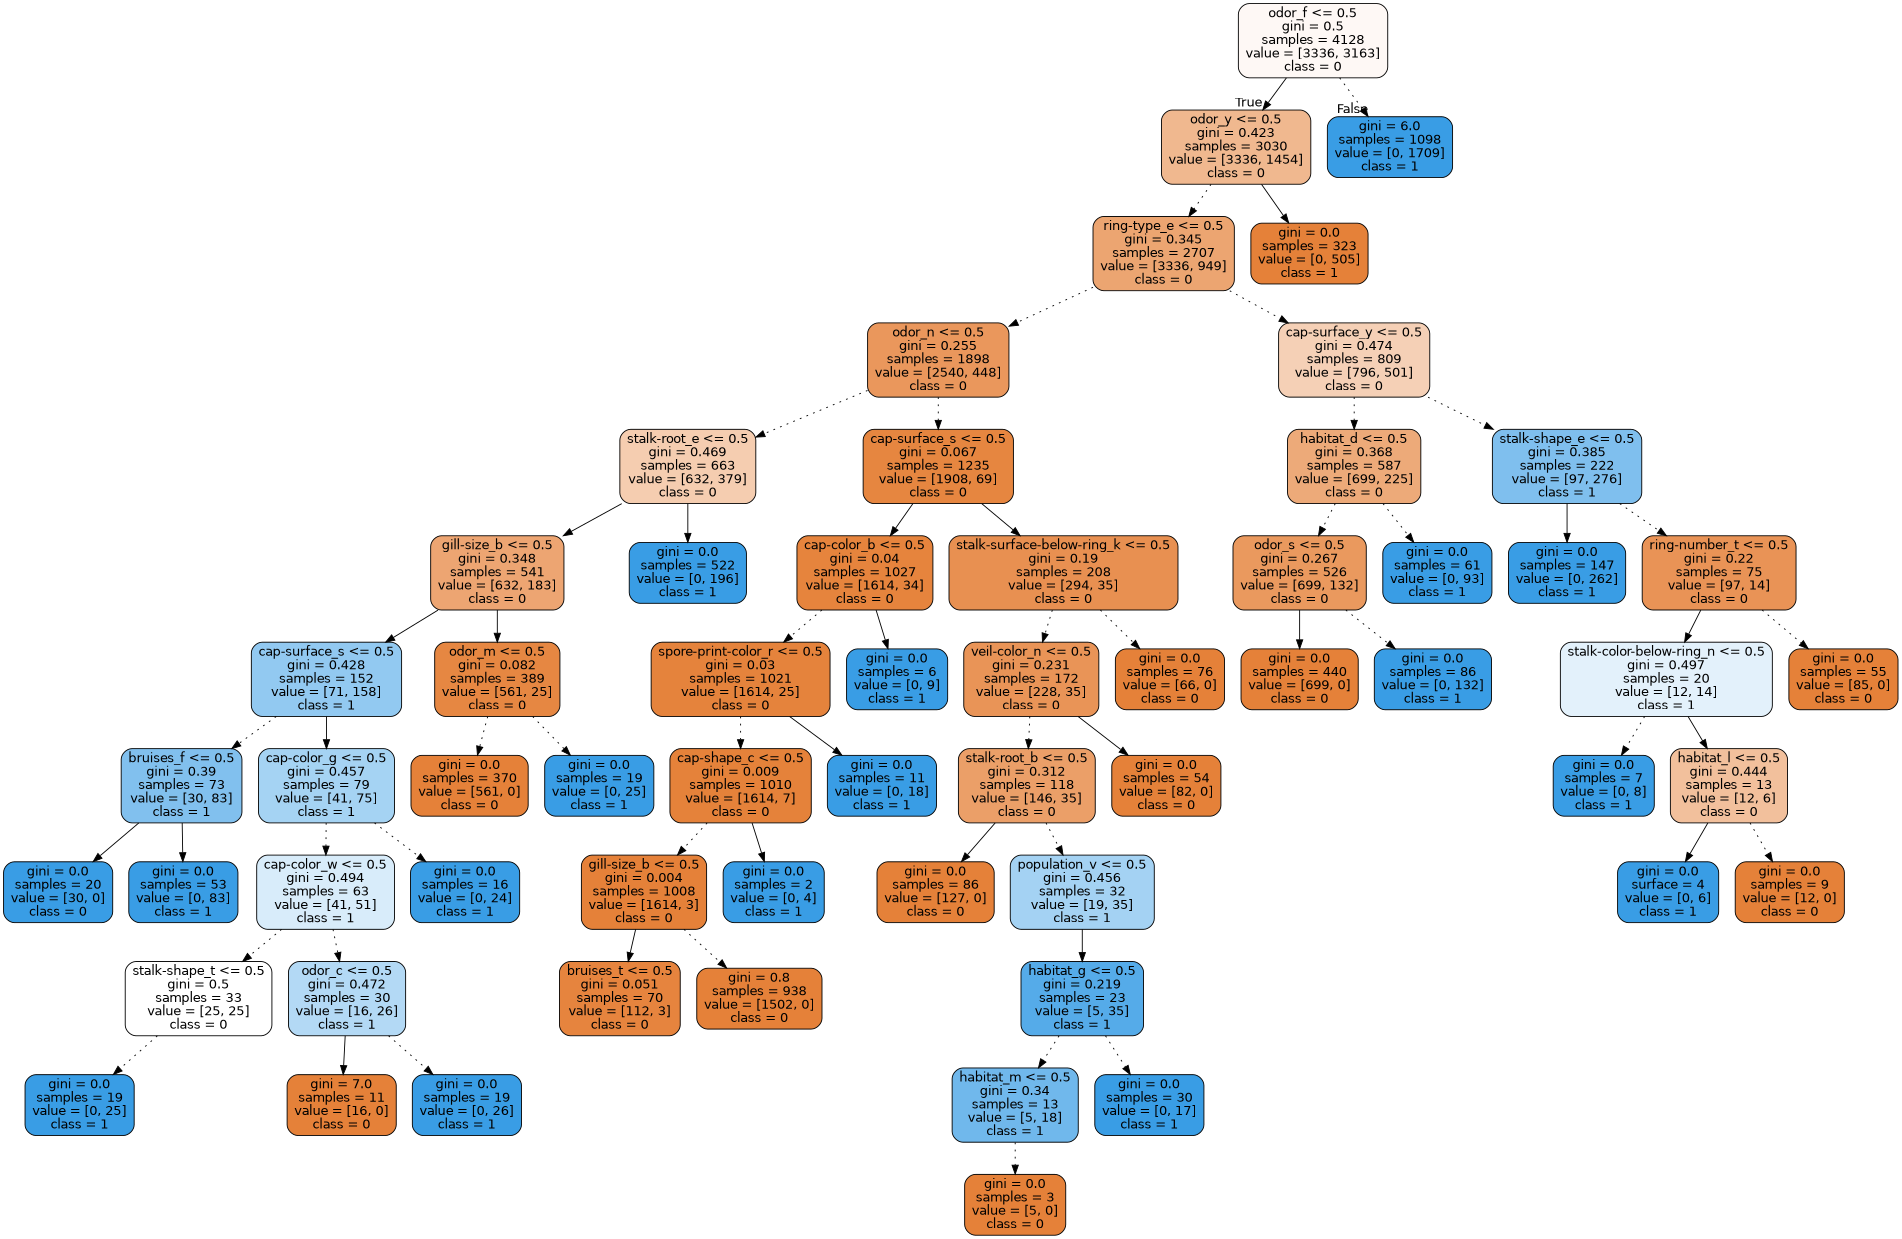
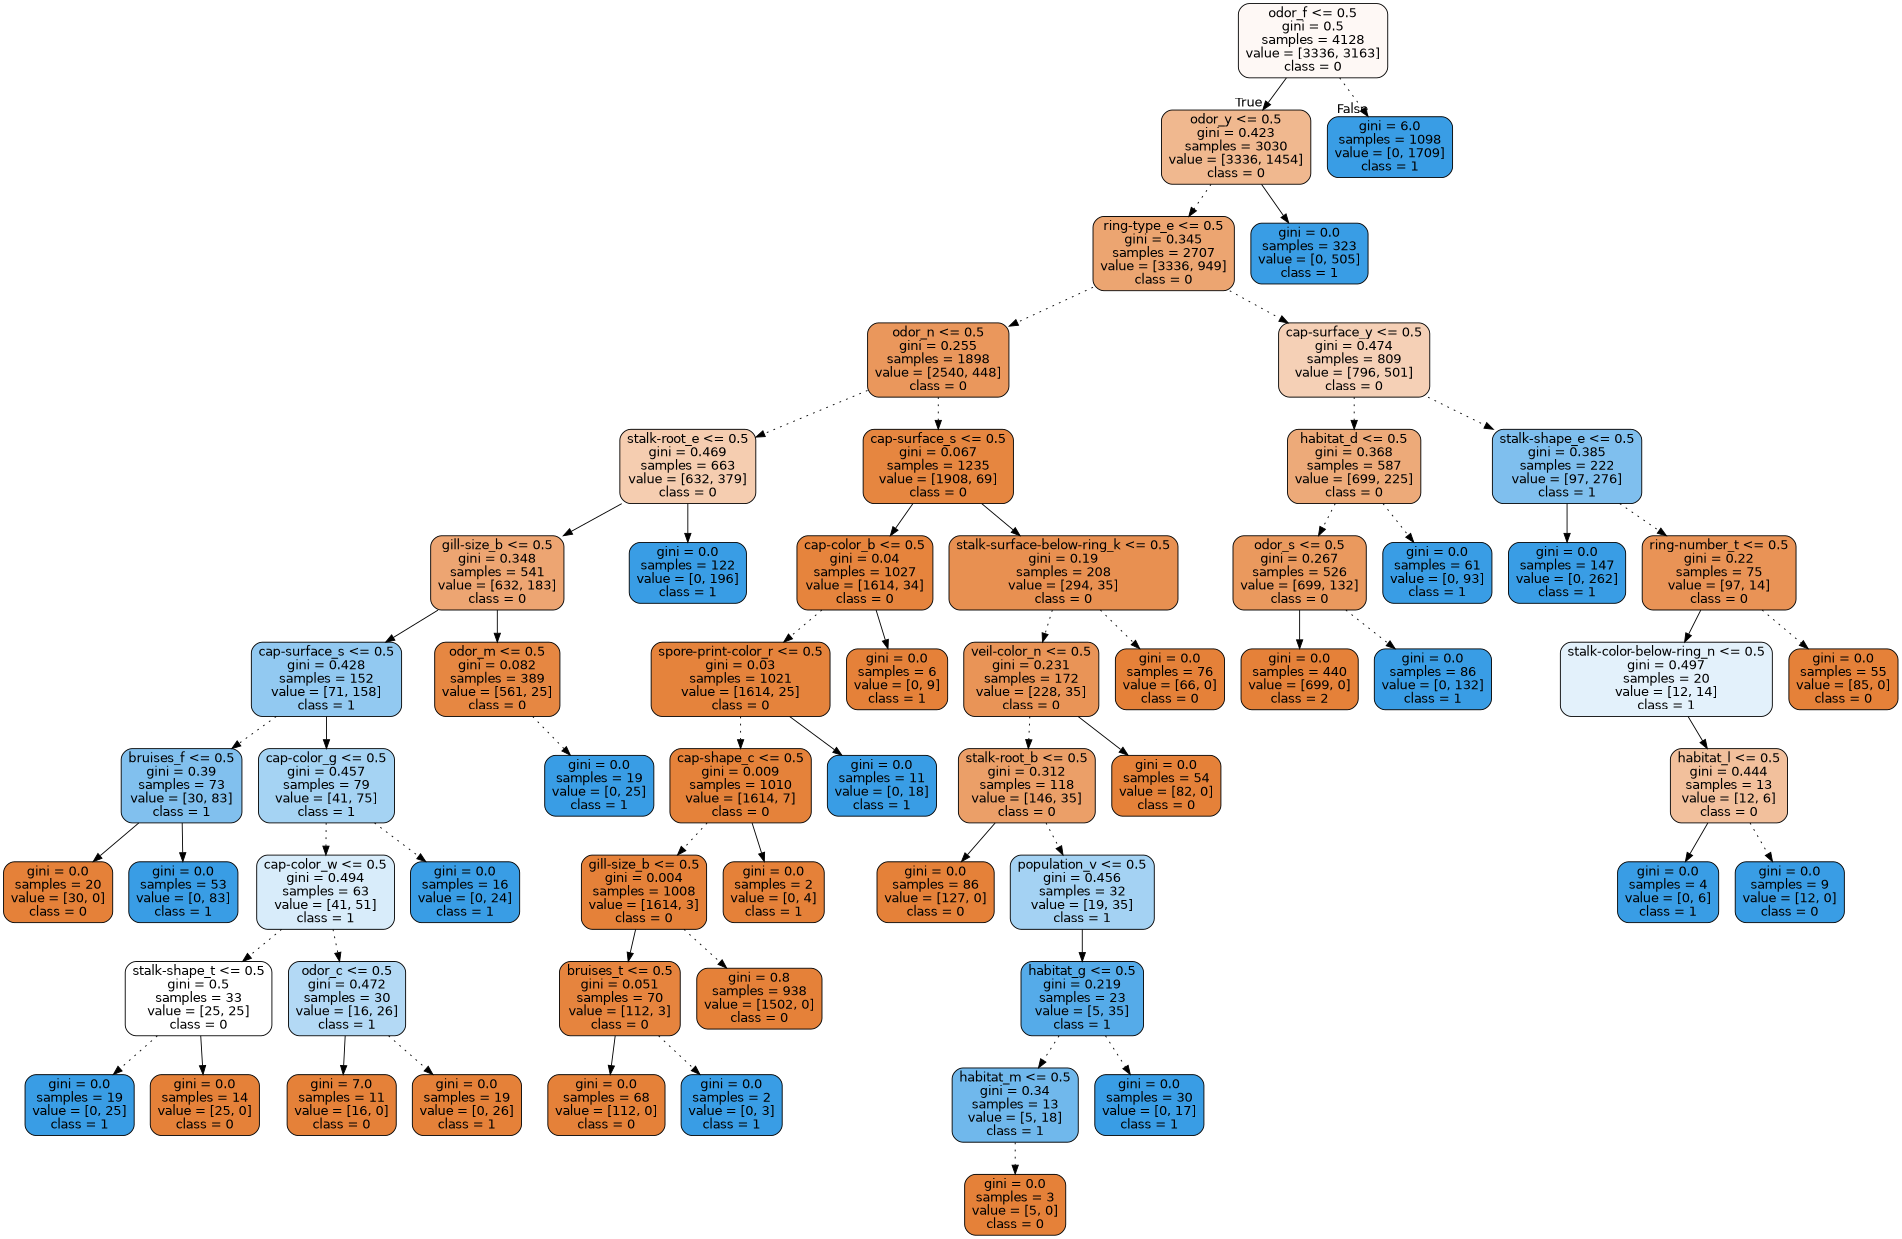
node "gini = 0.0 samples = 323 value = [0, 505] class = 1": fillcolor #e58139 -> #399de5
node "gini = 0.0 samples = 522 value = [0, 196] class = 1": label "gini = 0.0 samples = 522 value = [0, 196] class = 1" -> "gini = 0.0 samples = 122 value = [0, 196] class = 1"
node "gini = 0.0 samples = 6 value = [0, 9] class = 1": fillcolor #399de5 -> #e58139
node "gini = 0.0 samples = 440 value = [699, 0] class = 0": label "gini = 0.0 samples = 440 value = [699, 0] class = 0" -> "gini = 0.0 samples = 440 value = [699, 0] class = 2"
node "gini = 0.0 samples = 370 value = [561, 0] class = 0": removed
node "gini = 0.0 samples = 7 value = [0, 8] class = 1": removed
node "gini = 0.0 samples = 20 value = [30, 0] class = 0": fillcolor #399de5 -> #e58139
node "gini = 0.0 samples = 2 value = [0, 4] class = 1": fillcolor #399de5 -> #e58139
node "gini = 0.0 surface = 4 value = [0, 6] class = 1": label "gini = 0.0 surface = 4 value = [0, 6] class = 1" -> "gini = 0.0 samples = 4 value = [0, 6] class = 1"
node "gini = 0.0 samples = 9 value = [12, 0] class = 0": fillcolor #e58139 -> #399de5
node "gini = 0.0 samples = 14 value = [25, 0] class = 0": added
node "gini = 0.0 samples = 19 value = [0, 26] class = 1": fillcolor #399de5 -> #e58139
node "gini = 0.0 samples = 68 value = [112, 0] class = 0": added
node "gini = 0.0 samples = 2 value = [0, 3] class = 1": added
